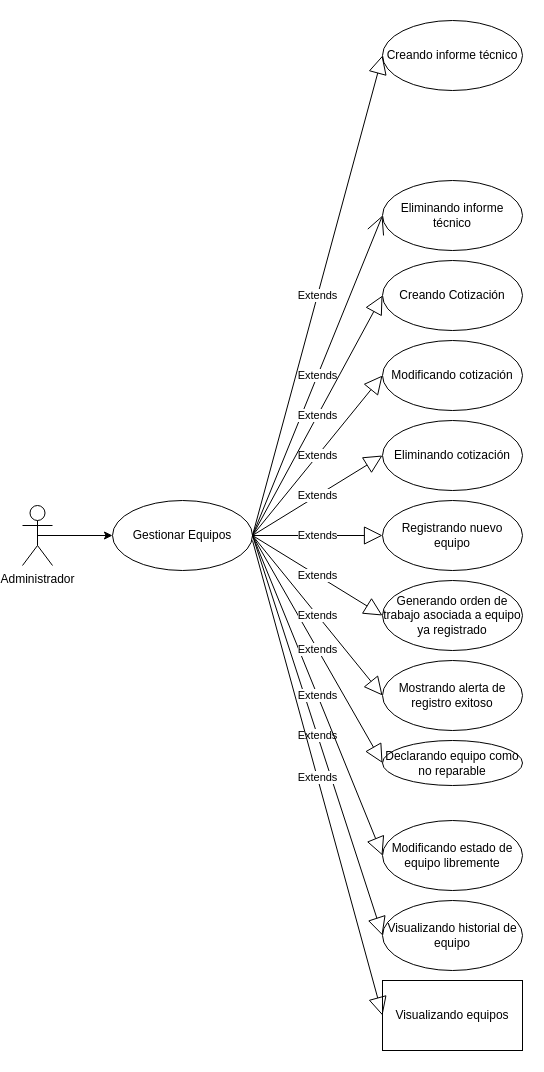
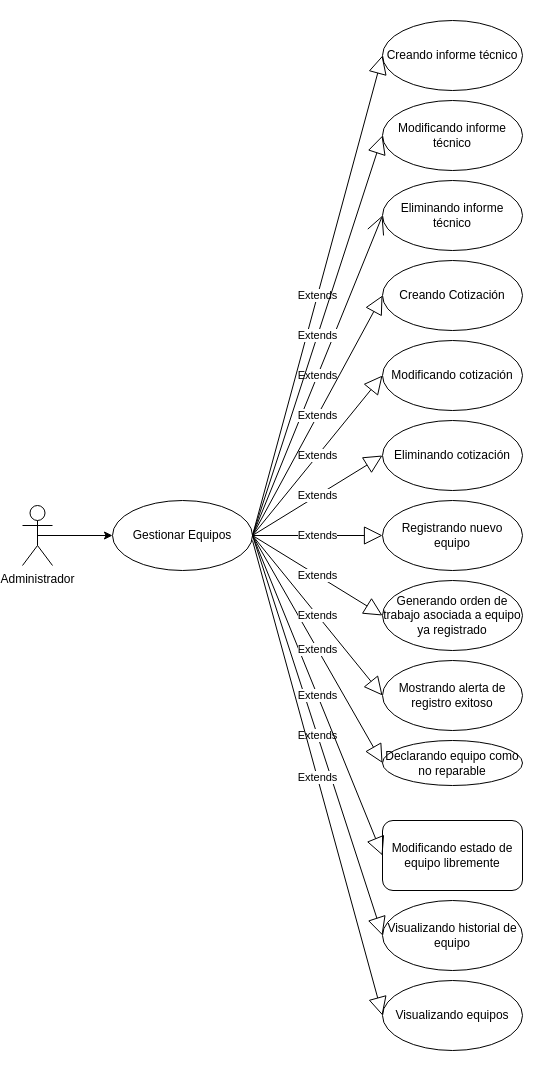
node "Modificando informe técnico": added
edge "Gestionar Equipos" -> "Modificando informe técnico": added, label "Extends"
node "Modificando estado de equipo libremente": shape ellipse -> rounded rectangle
node "Visualizando equipos": shape rectangle -> ellipse
